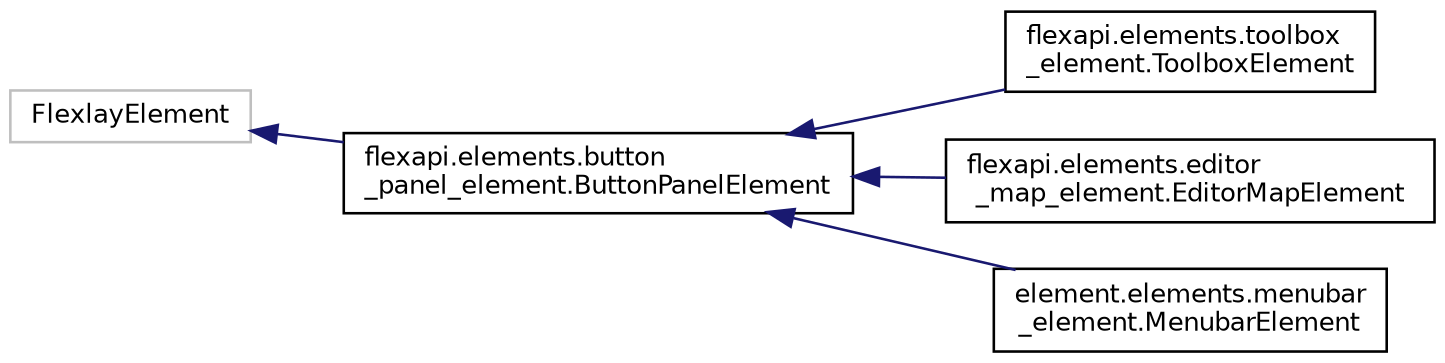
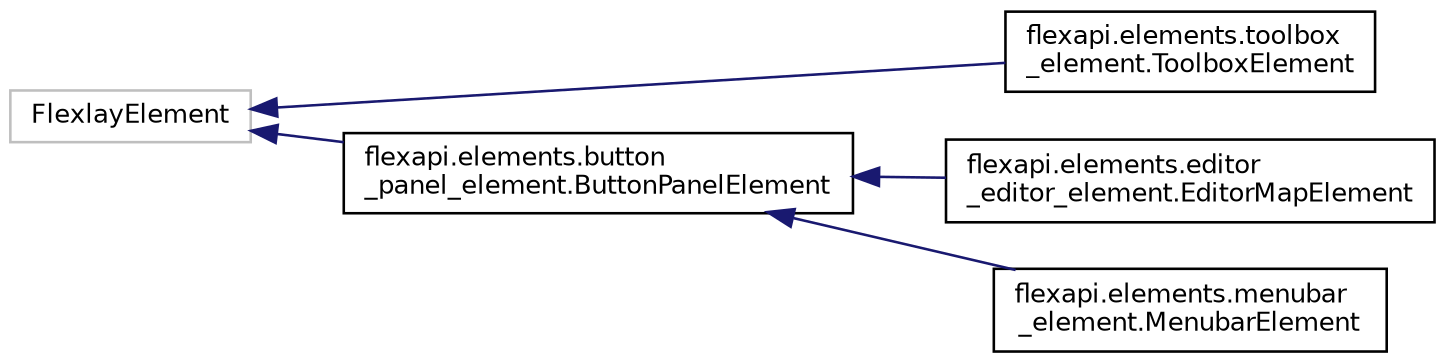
edge "flexapi.elements.toolbox _element.ToolboxElement" -> "flexapi.elements.button _panel_element.ButtonPanelElement": now "flexapi.elements.toolbox _element.ToolboxElement" -> "FlexlayElement"
node "flexapi.elements.editor _map_element.EditorMapElement": label "flexapi.elements.editor _map_element.EditorMapElement" -> "flexapi.elements.editor _editor_element.EditorMapElement"
node "element.elements.menubar _element.MenubarElement": label "element.elements.menubar _element.MenubarElement" -> "flexapi.elements.menubar _element.MenubarElement"
